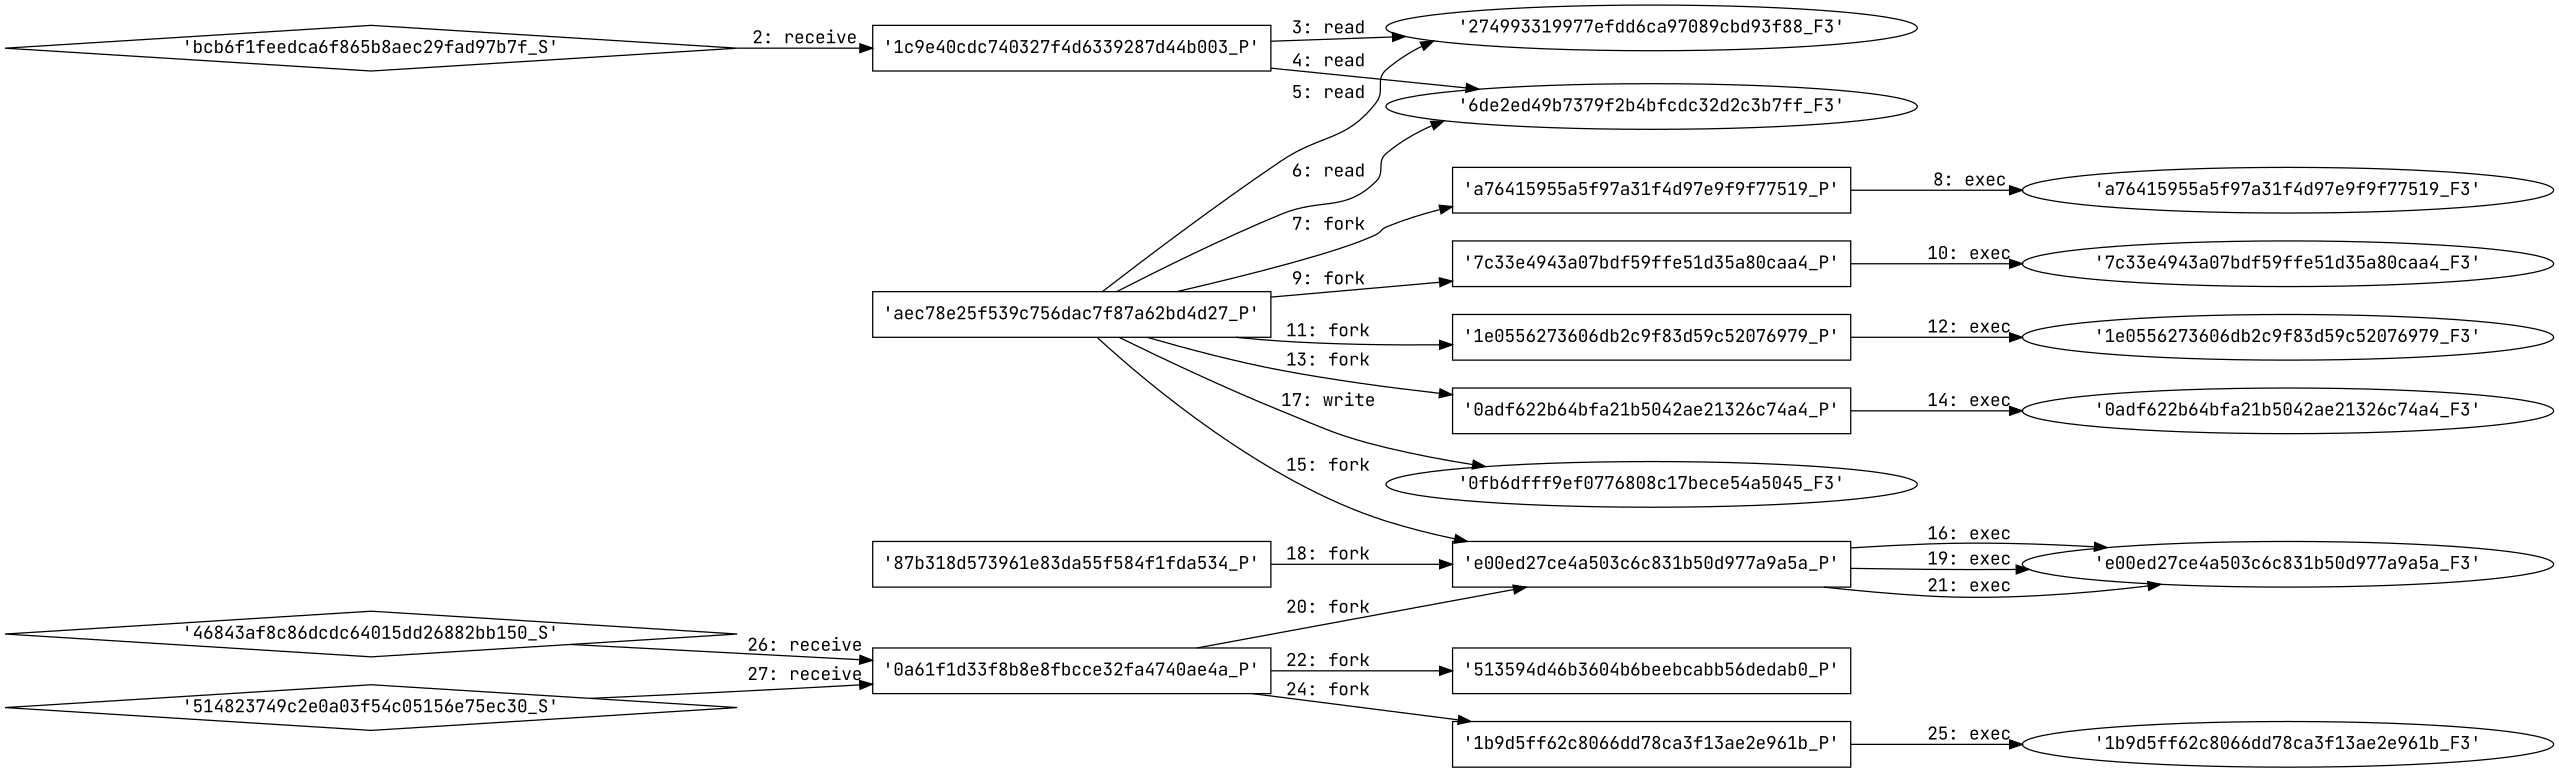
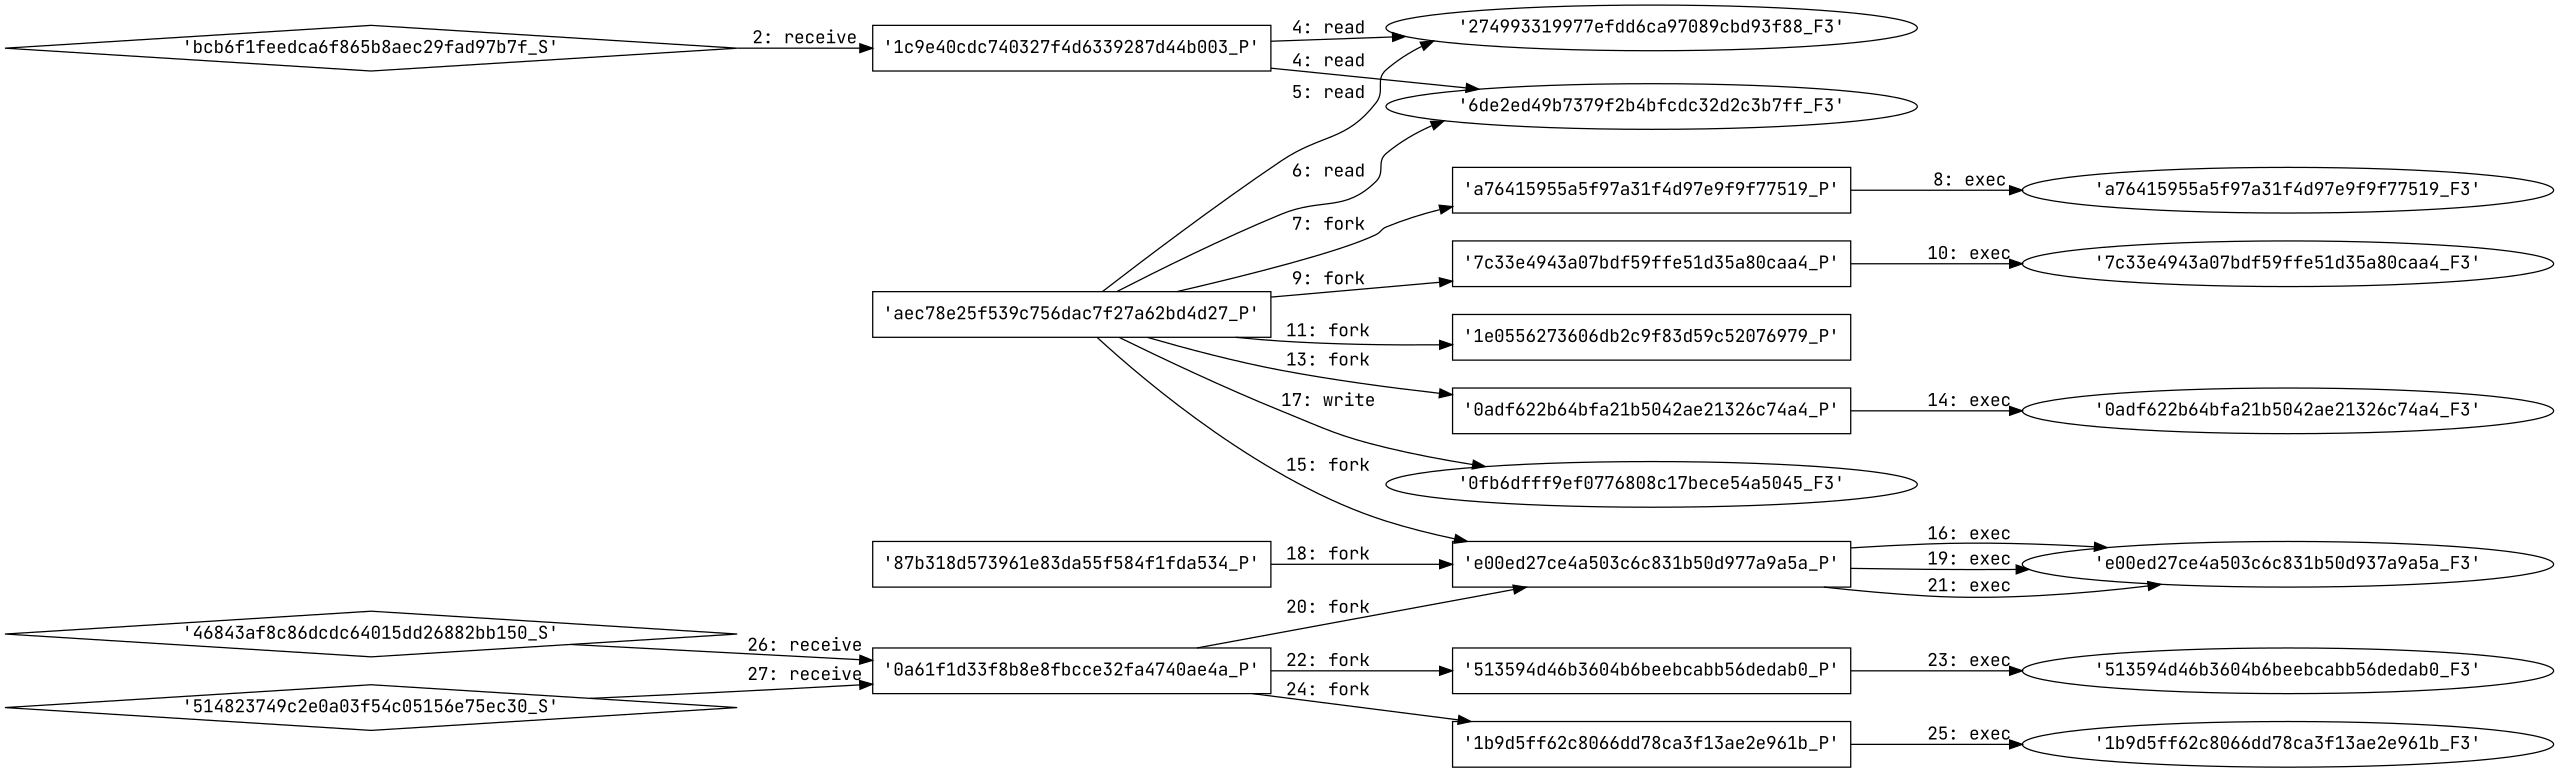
edge "'1c9e40cdc740327f4d6339287d44b003_P'" -> "'274993319977efdd6ca97089cbd93f88_F3'": label "3: read" -> "4: read"
node "'aec78e25f539c756dac7f87a62bd4d27_P'": label "'aec78e25f539c756dac7f87a62bd4d27_P'" -> "'aec78e25f539c756dac7f27a62bd4d27_P'"
node "'1e0556273606db2c9f83d59c52076979_F3'": removed
node "'e00ed27ce4a503c6c831b50d977a9a5a_F3'": label "'e00ed27ce4a503c6c831b50d977a9a5a_F3'" -> "'e00ed27ce4a503c6c831b50d937a9a5a_F3'"
node "'513594d46b3604b6beebcabb56dedab0_F3'": added
